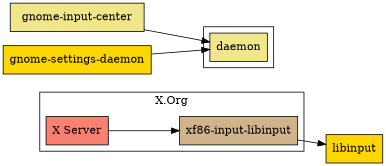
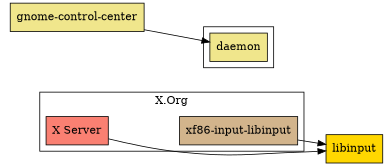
node "gnome-input-center": label "gnome-input-center" -> "gnome-control-center"
node "gnome-settings-daemon": removed
edge "X Server" -> "xf86-input-libinput": now "X Server" -> "libinput"
